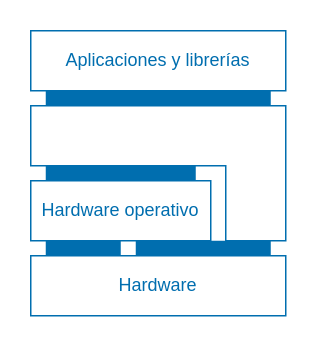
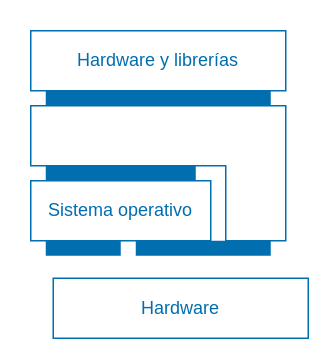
node "Aplicaciones y librerías": label "Aplicaciones y librerías" -> "Hardware y librerías"
node "Hardware operativo": label "Hardware operativo" -> "Sistema operativo"
node "Hardware": moved (158, 286) -> (181, 308)
